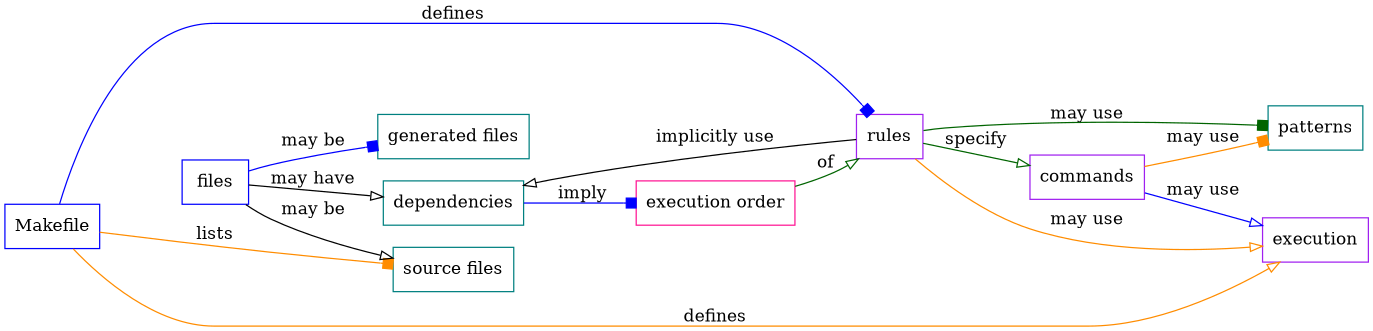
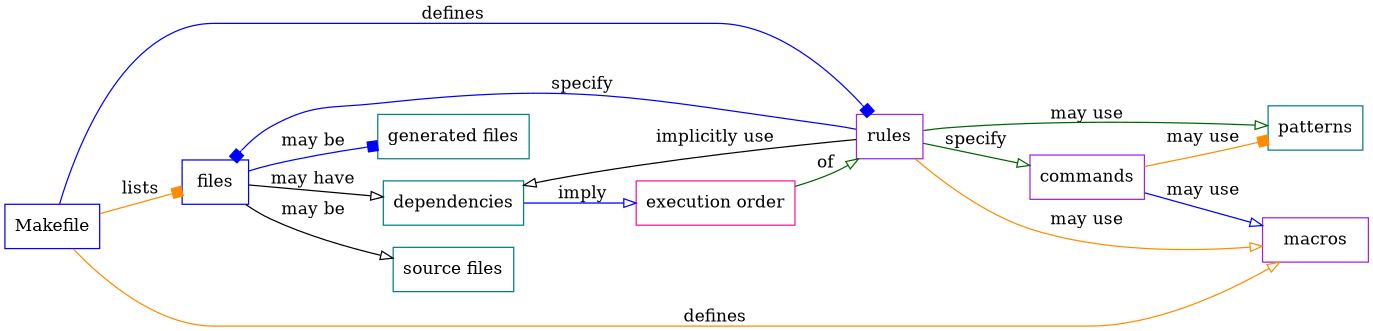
edge "rules" -> "files": added, label "specify"
edge "rules" -> "patterns": arrowhead box -> onormal
edge "dependencies" -> "execution order": arrowhead box -> onormal
node "execution": label "execution" -> "macros"
edge "Makefile" -> "source files": now "Makefile" -> "files"
